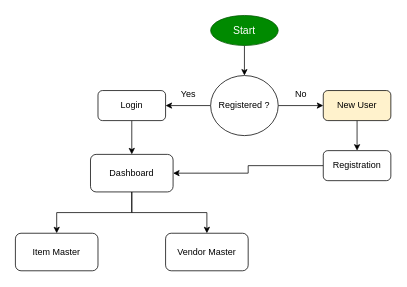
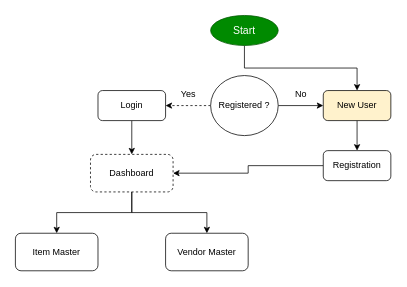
edge "Start" -> "Registered ?": now "Start" -> "New User"
edge "Registered ?" -> "Login": style solid -> dashed
node "Dashboard": style solid -> dashed
